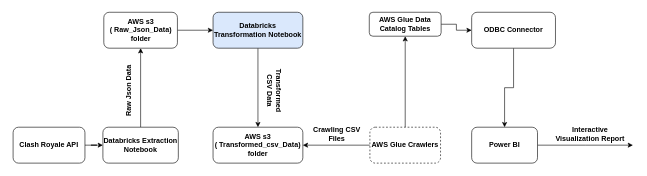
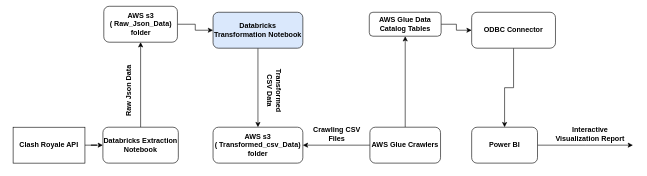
node "AWS s3 ( Raw_Json_Data) folder": moved (140, 30) -> (140, 24)
node "Clash Royale API": shape rounded rectangle -> rectangle
node "AWS Glue Crawlers": style dashed -> solid
